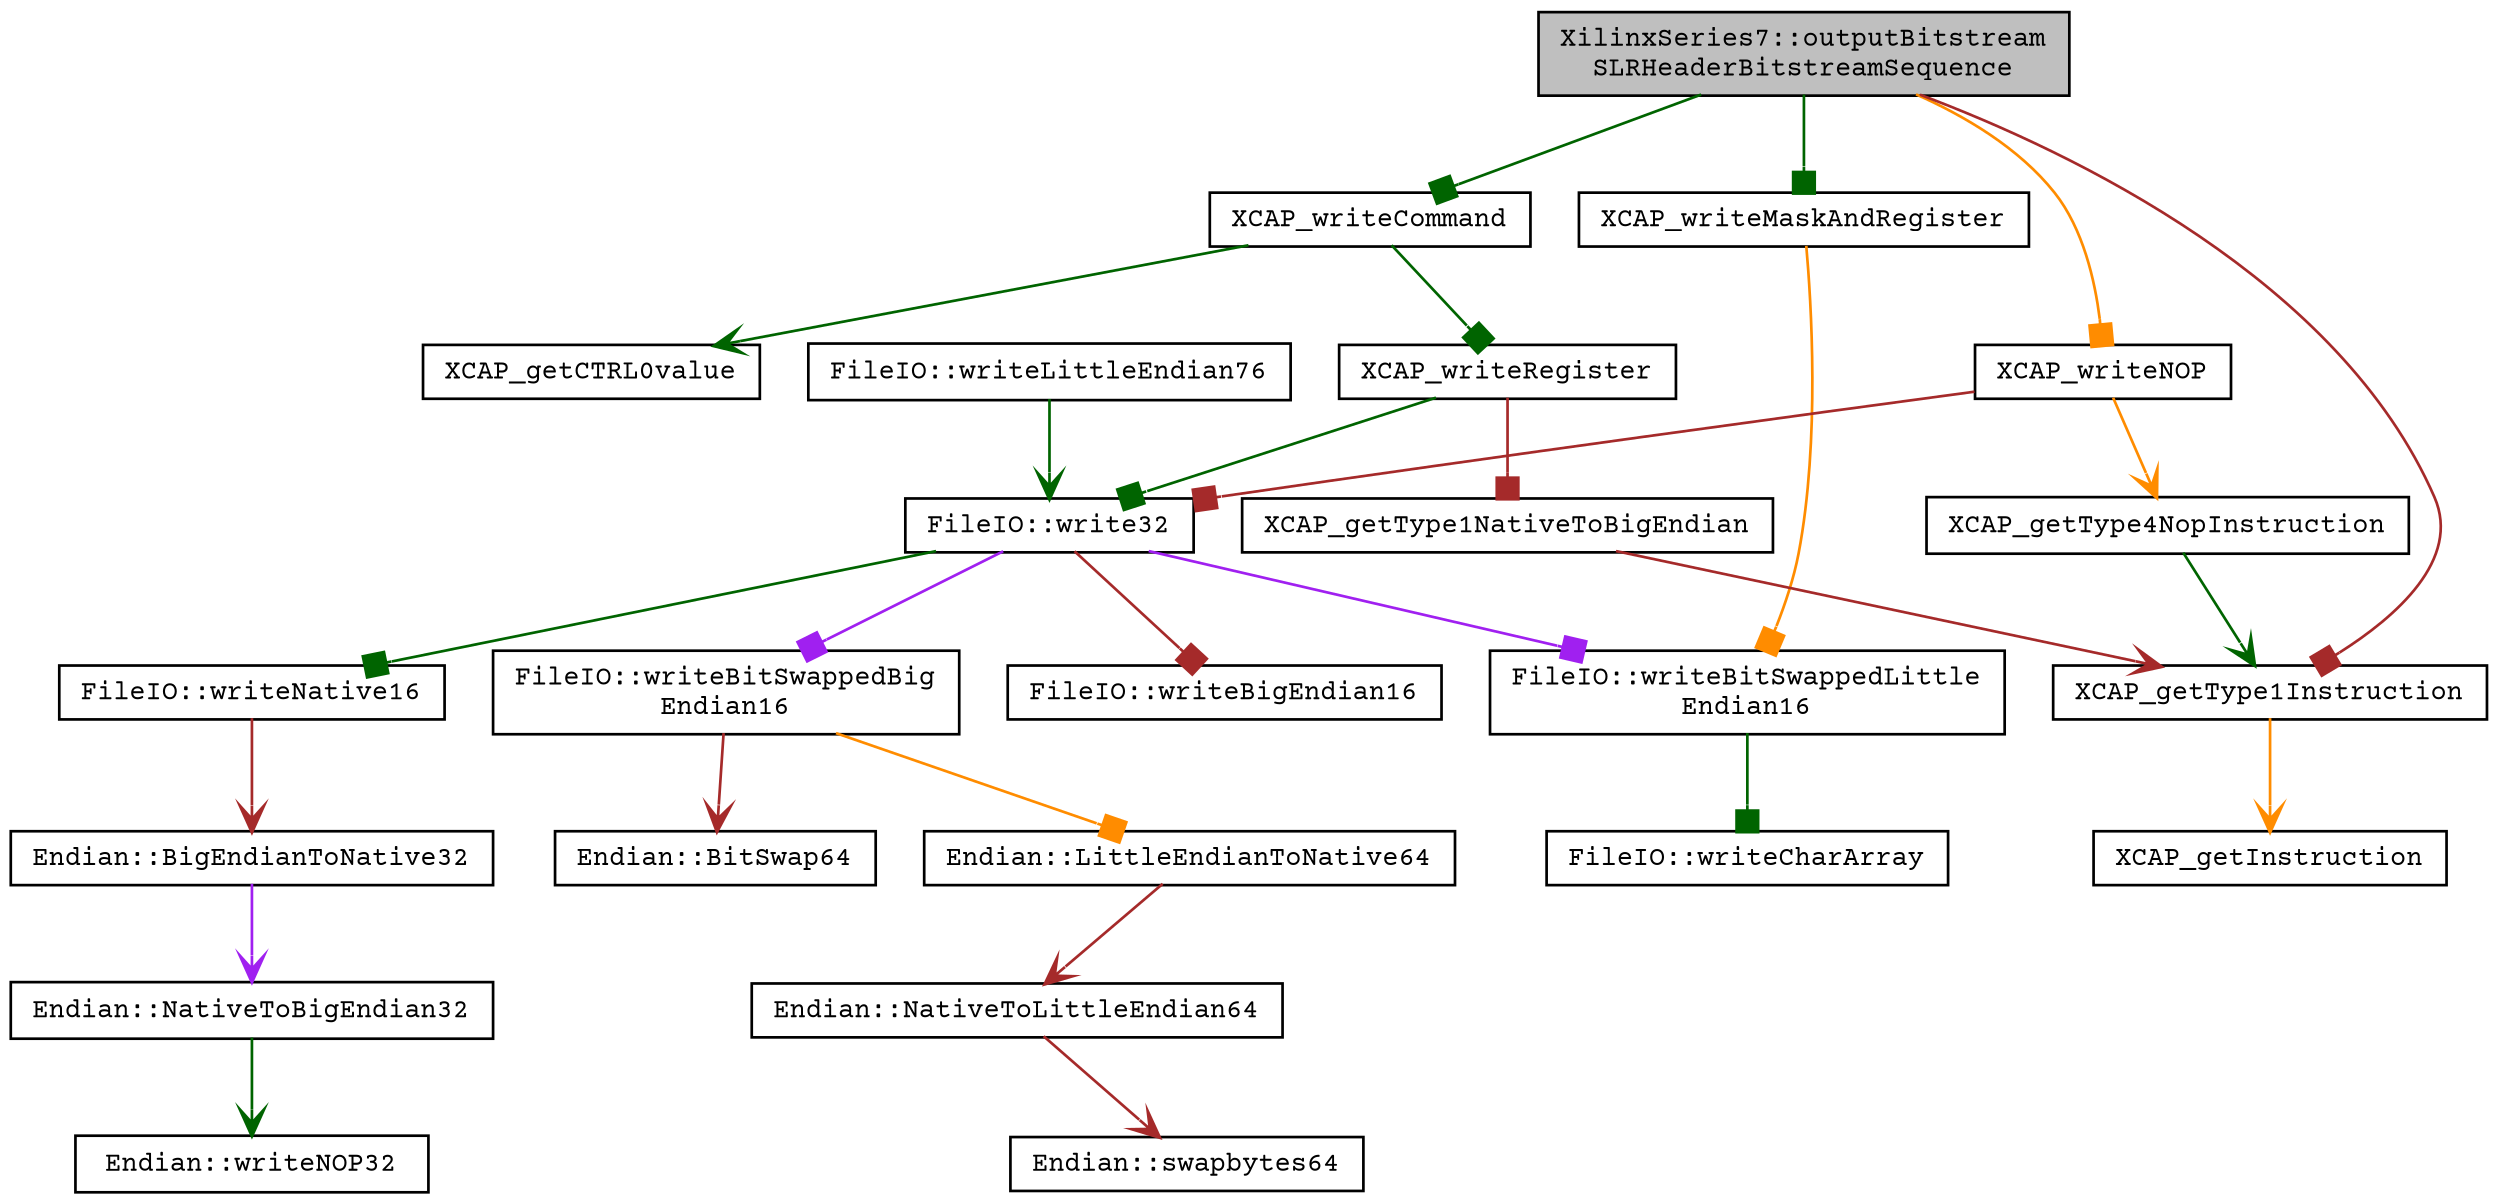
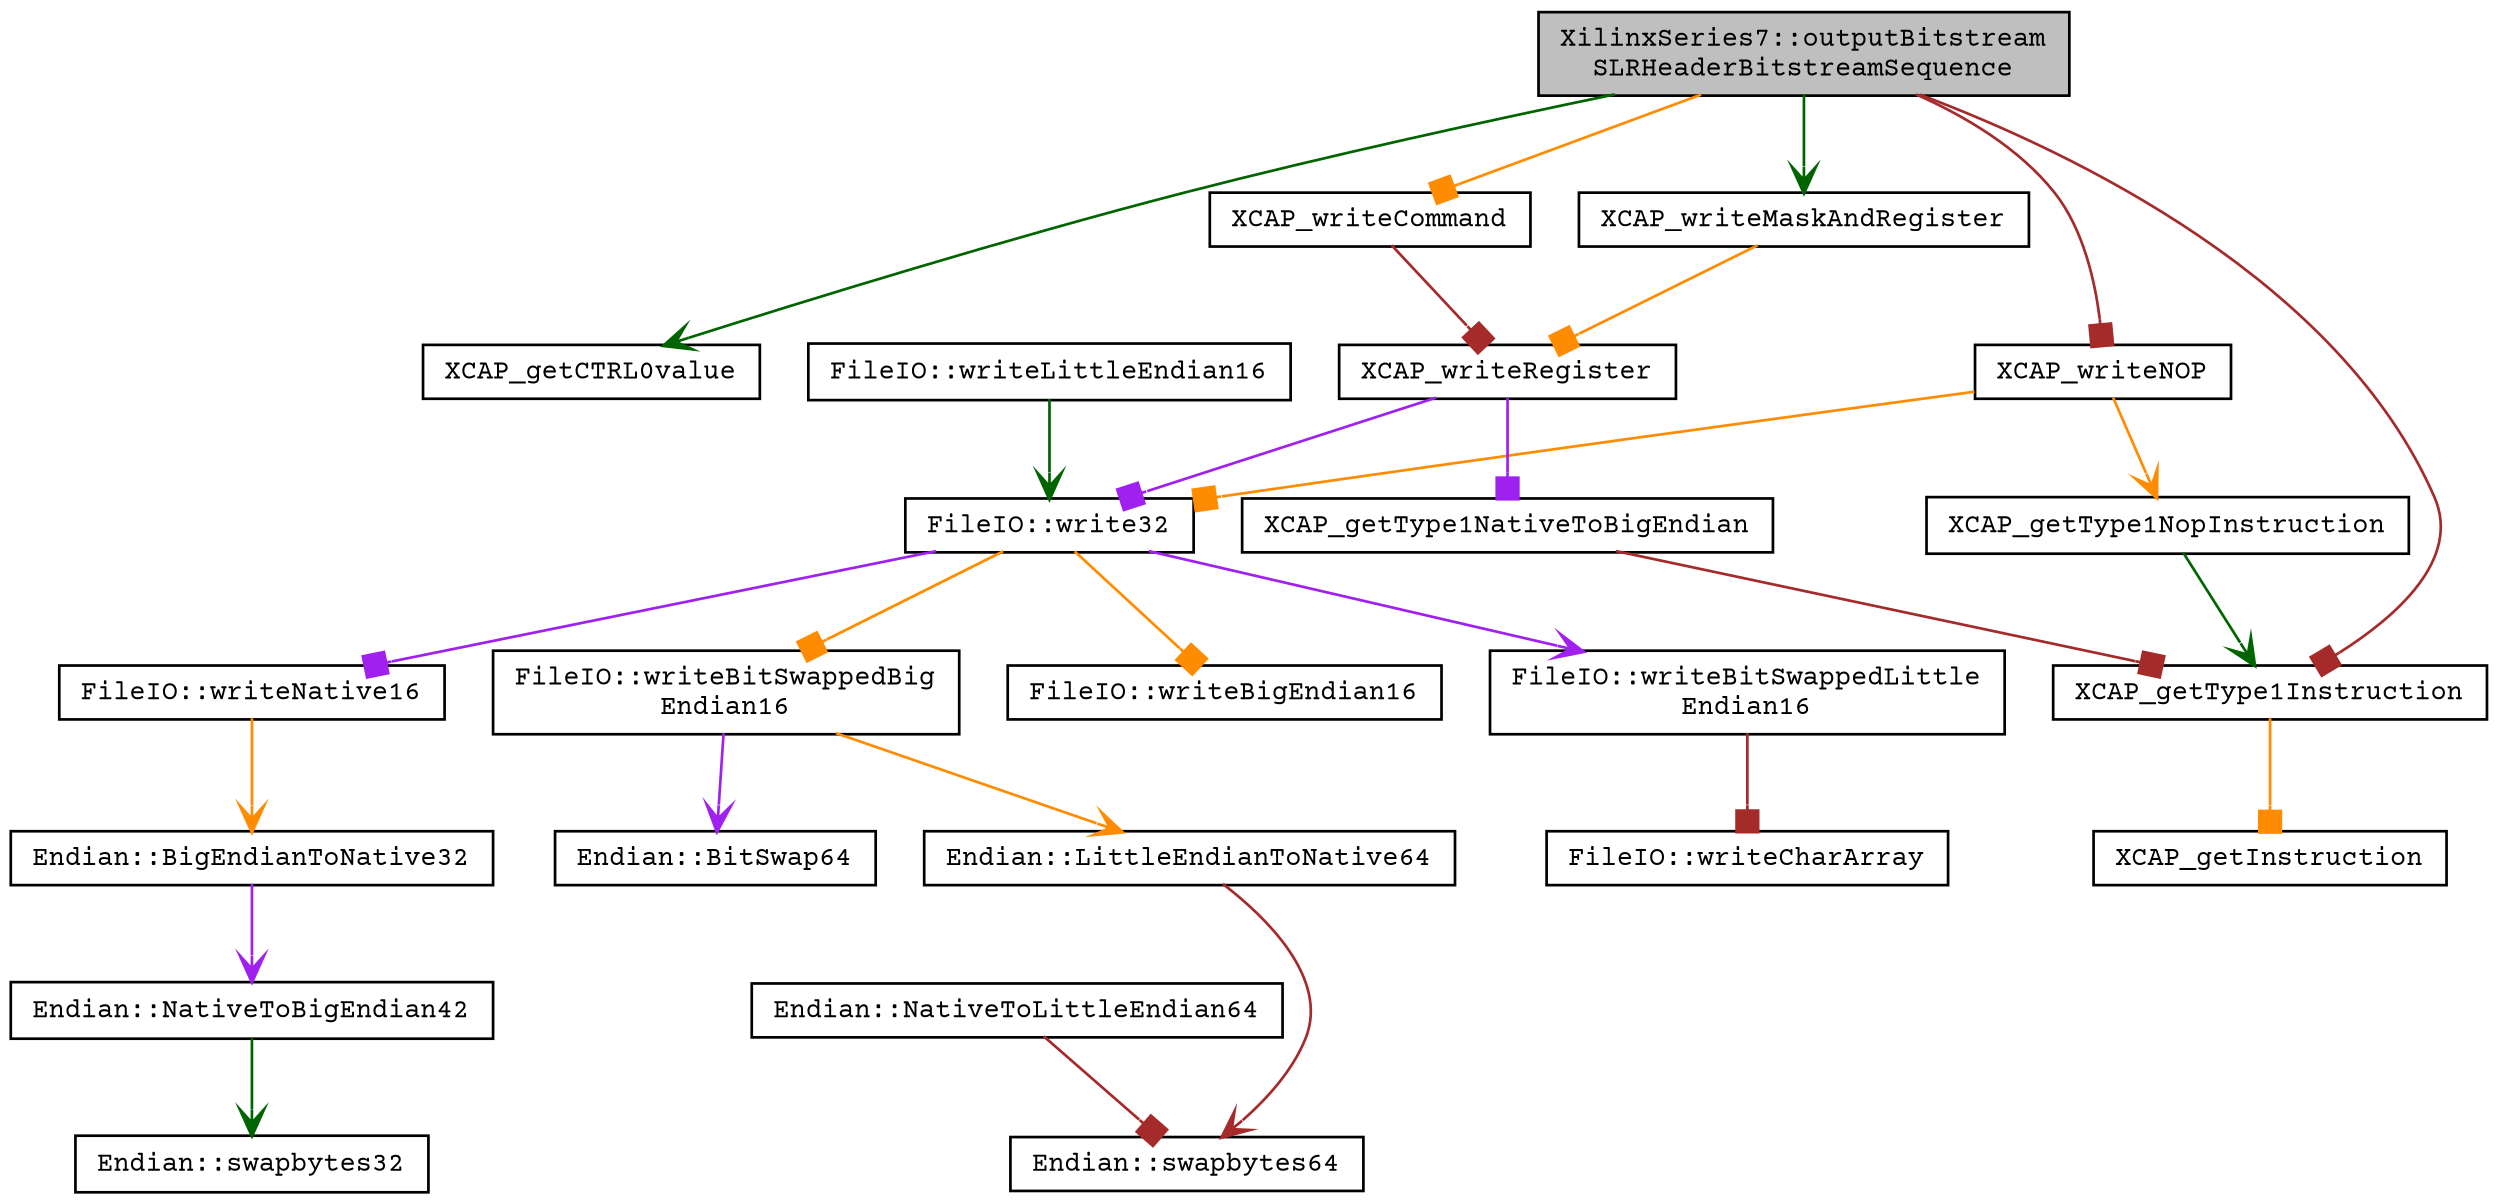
edge "XilinxSeries7::outputBitstream SLRHeaderBitstreamSequence" -> "XCAP_writeMaskAndRegister": arrowhead box -> vee
edge "XilinxSeries7::outputBitstream SLRHeaderBitstreamSequence" -> "XCAP_writeCommand": color darkgreen -> darkorange
edge "XilinxSeries7::outputBitstream SLRHeaderBitstreamSequence" -> "XCAP_writeNOP": color darkorange -> brown
edge "XCAP_writeCommand" -> "XCAP_writeRegister": color darkgreen -> brown
edge "XCAP_writeCommand" -> "XCAP_getCTRL0value": now "XilinxSeries7::outputBitstream SLRHeaderBitstreamSequence" -> "XCAP_getCTRL0value"
node "FileIO::writeLittleEndian76": label "FileIO::writeLittleEndian76" -> "FileIO::writeLittleEndian16"
edge "XCAP_writeRegister" -> "XCAP_getType1NativeToBigEndian": color brown -> purple
edge "XCAP_writeMaskAndRegister" -> "FileIO::writeBitSwappedLittle Endian16": now "XCAP_writeMaskAndRegister" -> "XCAP_writeRegister"
edge "XCAP_writeNOP" -> "FileIO::write32": color brown -> darkorange
edge "XCAP_writeRegister" -> "FileIO::write32": color darkgreen -> purple
node "XCAP_getType4NopInstruction": label "XCAP_getType4NopInstruction" -> "XCAP_getType1NopInstruction"
edge "FileIO::write32" -> "FileIO::writeBitSwappedBig Endian16": color purple -> darkorange
edge "FileIO::write32" -> "FileIO::writeBitSwappedLittle Endian16": arrowhead box -> vee
edge "FileIO::write32" -> "FileIO::writeBigEndian16": color brown -> darkorange
edge "FileIO::write32" -> "FileIO::writeNative16": color darkgreen -> purple
edge "XCAP_getType1NativeToBigEndian" -> "XCAP_getType1Instruction": arrowhead vee -> box
edge "FileIO::writeNative16" -> "Endian::BigEndianToNative32": color brown -> darkorange
edge "XCAP_getType1Instruction" -> "XCAP_getInstruction": arrowhead vee -> box
edge "FileIO::writeBitSwappedBig Endian16" -> "Endian::BitSwap64": color brown -> purple
edge "FileIO::writeBitSwappedLittle Endian16" -> "FileIO::writeCharArray": color darkgreen -> brown
edge "FileIO::writeBitSwappedBig Endian16" -> "Endian::LittleEndianToNative64": arrowhead box -> vee
edge "Endian::LittleEndianToNative64" -> "Endian::NativeToLittleEndian64": now "Endian::LittleEndianToNative64" -> "Endian::swapbytes64"
node "Endian::NativeToBigEndian32": label "Endian::NativeToBigEndian32" -> "Endian::NativeToBigEndian42"
edge "Endian::NativeToLittleEndian64" -> "Endian::swapbytes64": arrowhead vee -> box
node "Endian::writeNOP32": label "Endian::writeNOP32" -> "Endian::swapbytes32"
